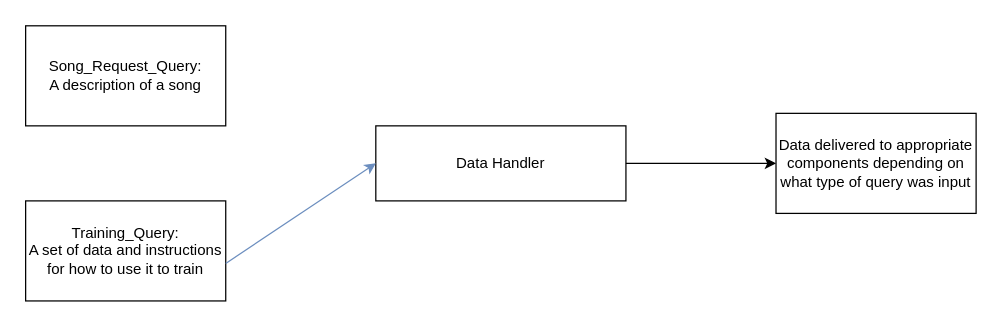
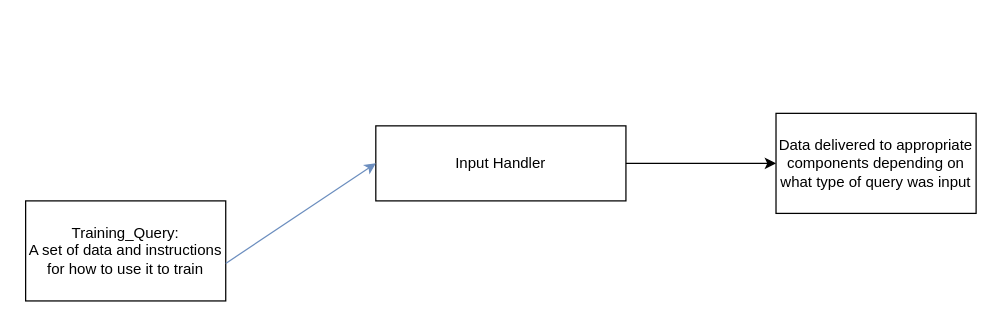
node "Song_Request_Query: A description of a song": removed
node "Data Handler": label "Data Handler" -> "Input Handler"
